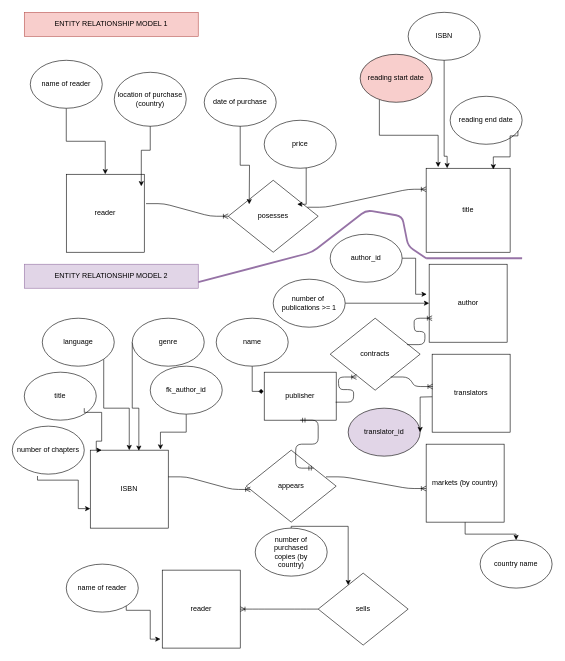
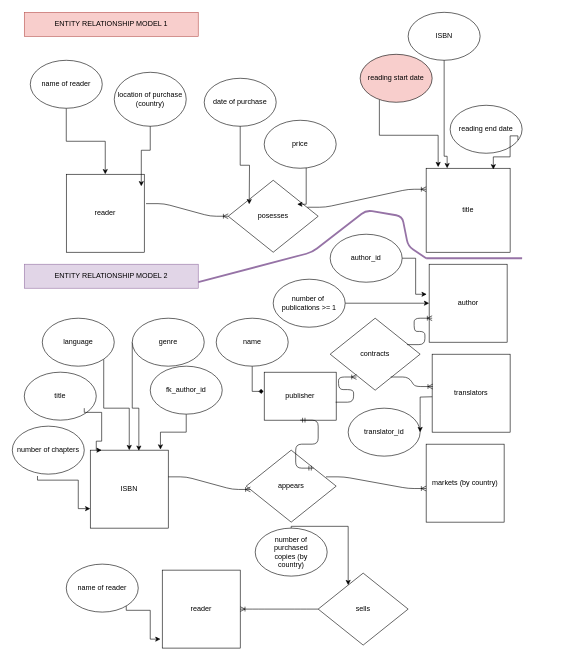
node "reading end date": moved (486, 120) -> (486, 129)
node "translator_id": fillcolor #e1d5e7 -> #ffffff
edge "markets (by country)" -> "country name": removed
node "country name": removed
